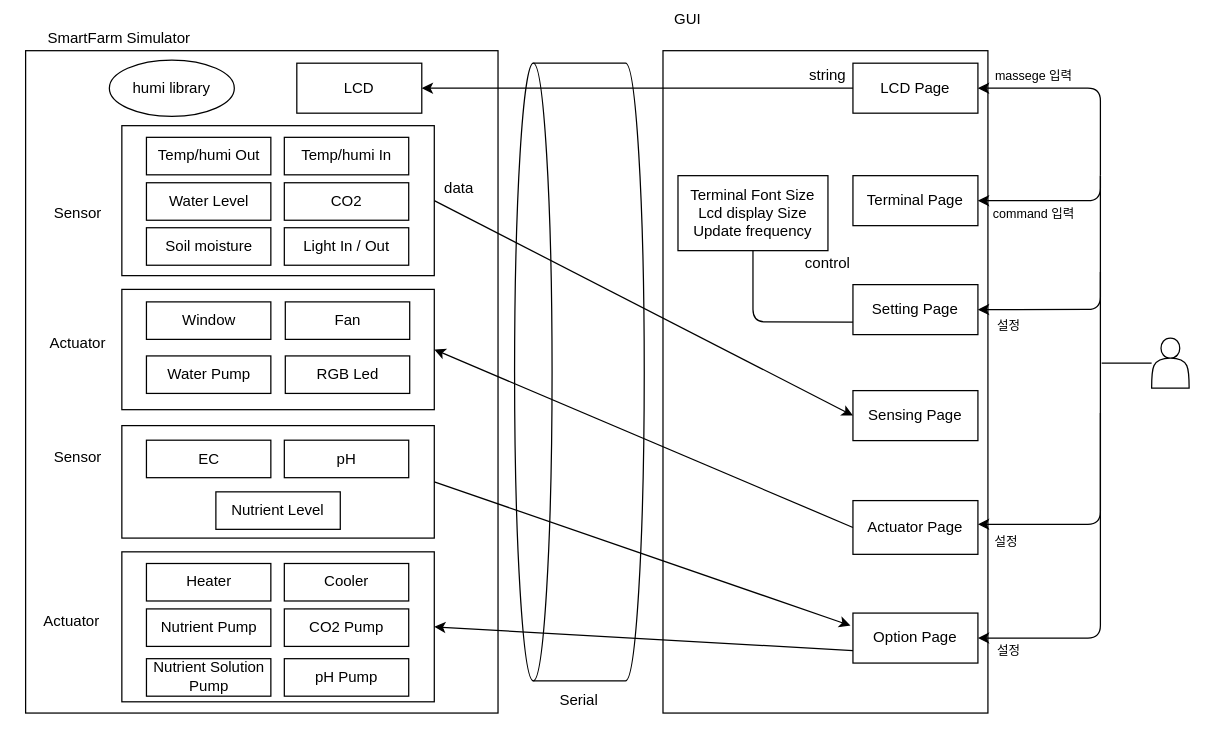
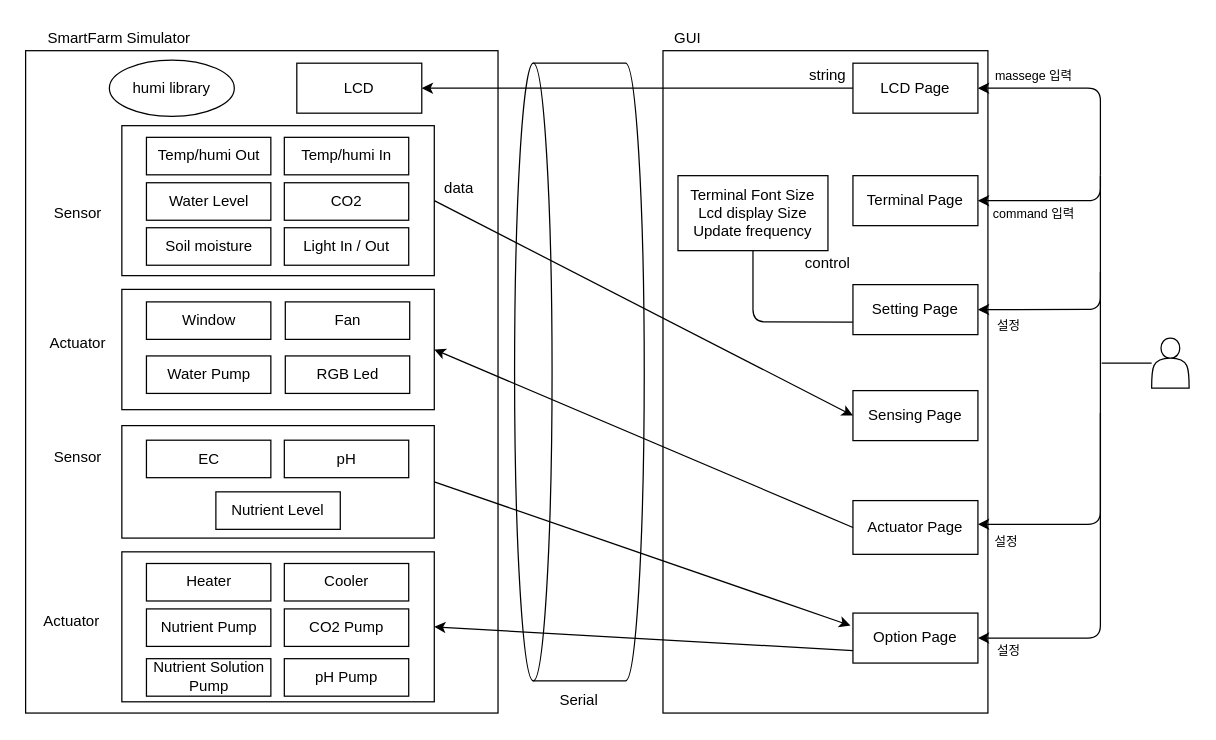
node "GUI": moved (688, 19) -> (688, 38)
